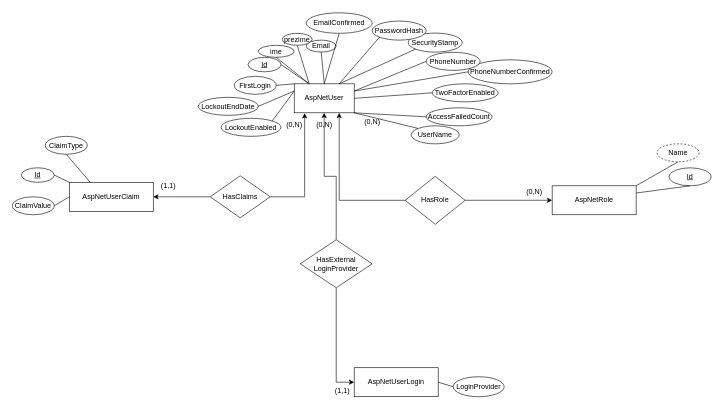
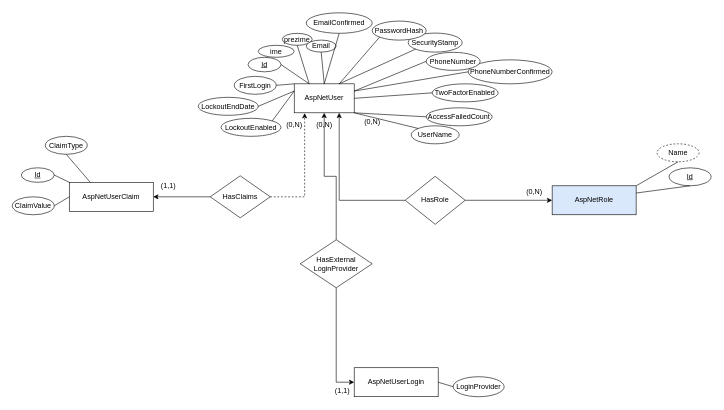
edge "ime" -- "AspNetUser": removed
edge "HasClaims" -> "AspNetUser": style solid -> dashed
node "AspNetRole": fillcolor #ffffff -> #dae8fc
